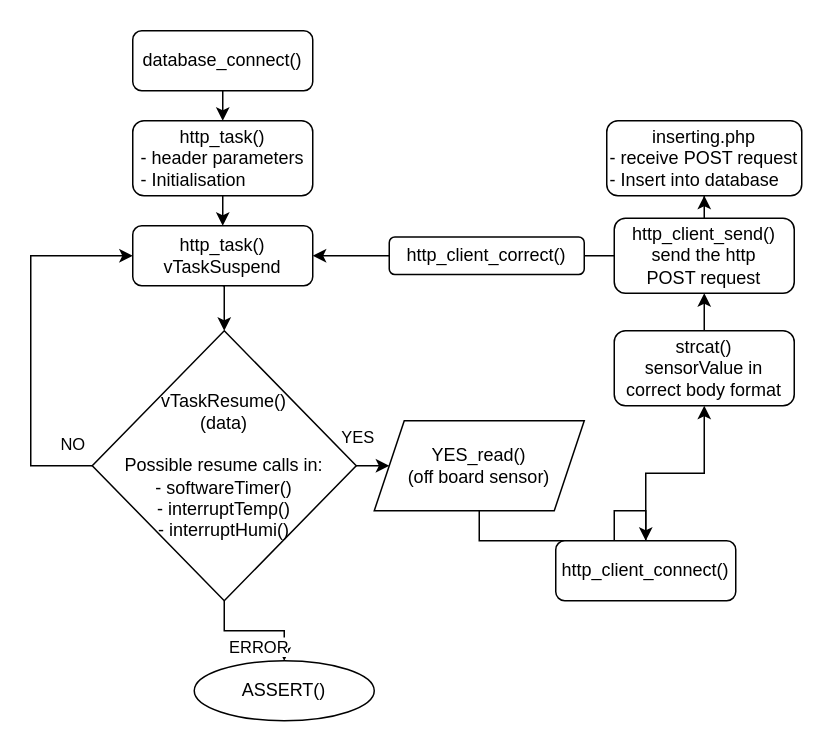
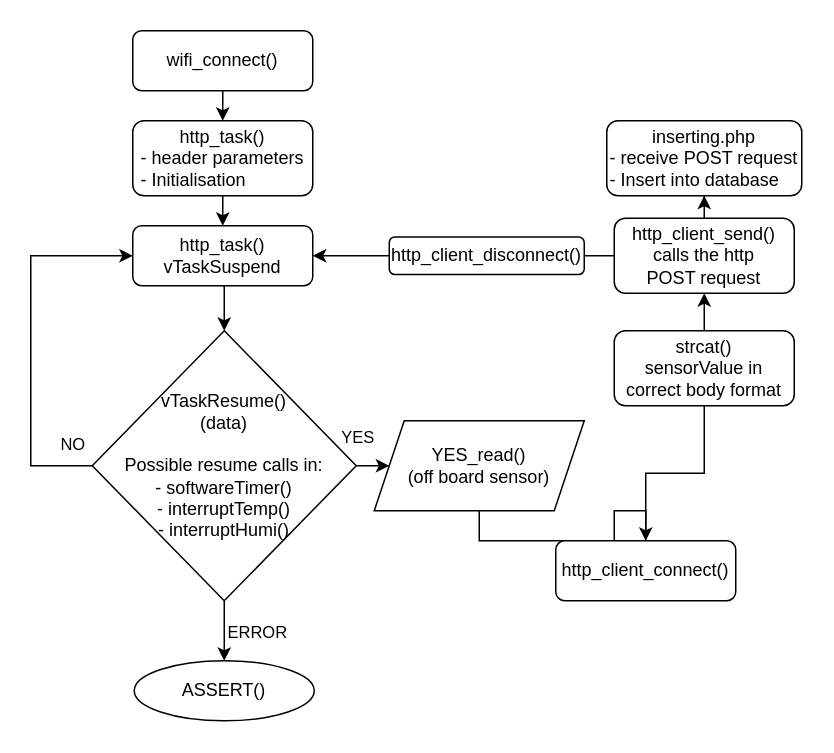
node "database_connect()": label "database_connect()" -> "wifi_connect()"
node "http_client_correct()": label "http_client_correct()" -> "http_client_disconnect()"
node "http_client_send() send the http POST request": label "http_client_send() send the http POST request" -> "http_client_send() calls the http POST request"
edge "http_client_connect()" -> "strcat() sensorValue in correct body format": arrowhead classic -> none
node "ASSERT()": moved (284, 691) -> (224, 691)
